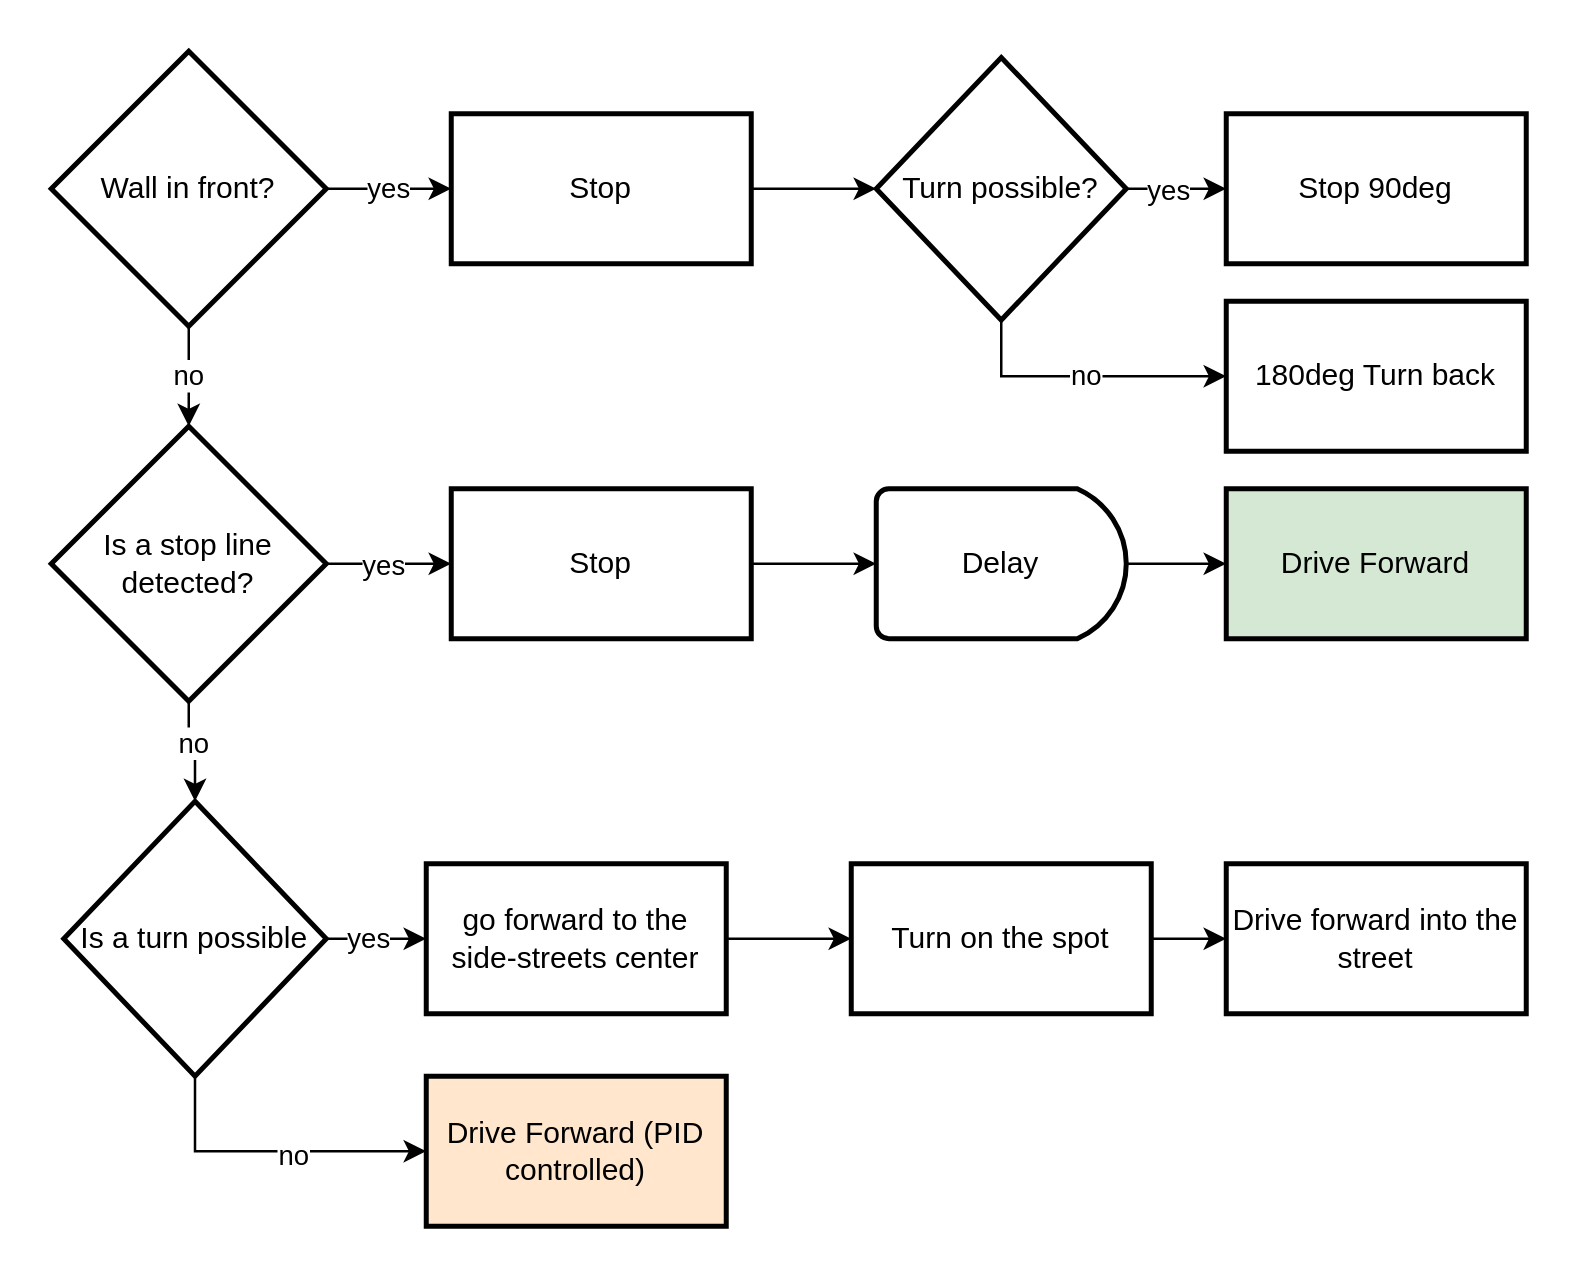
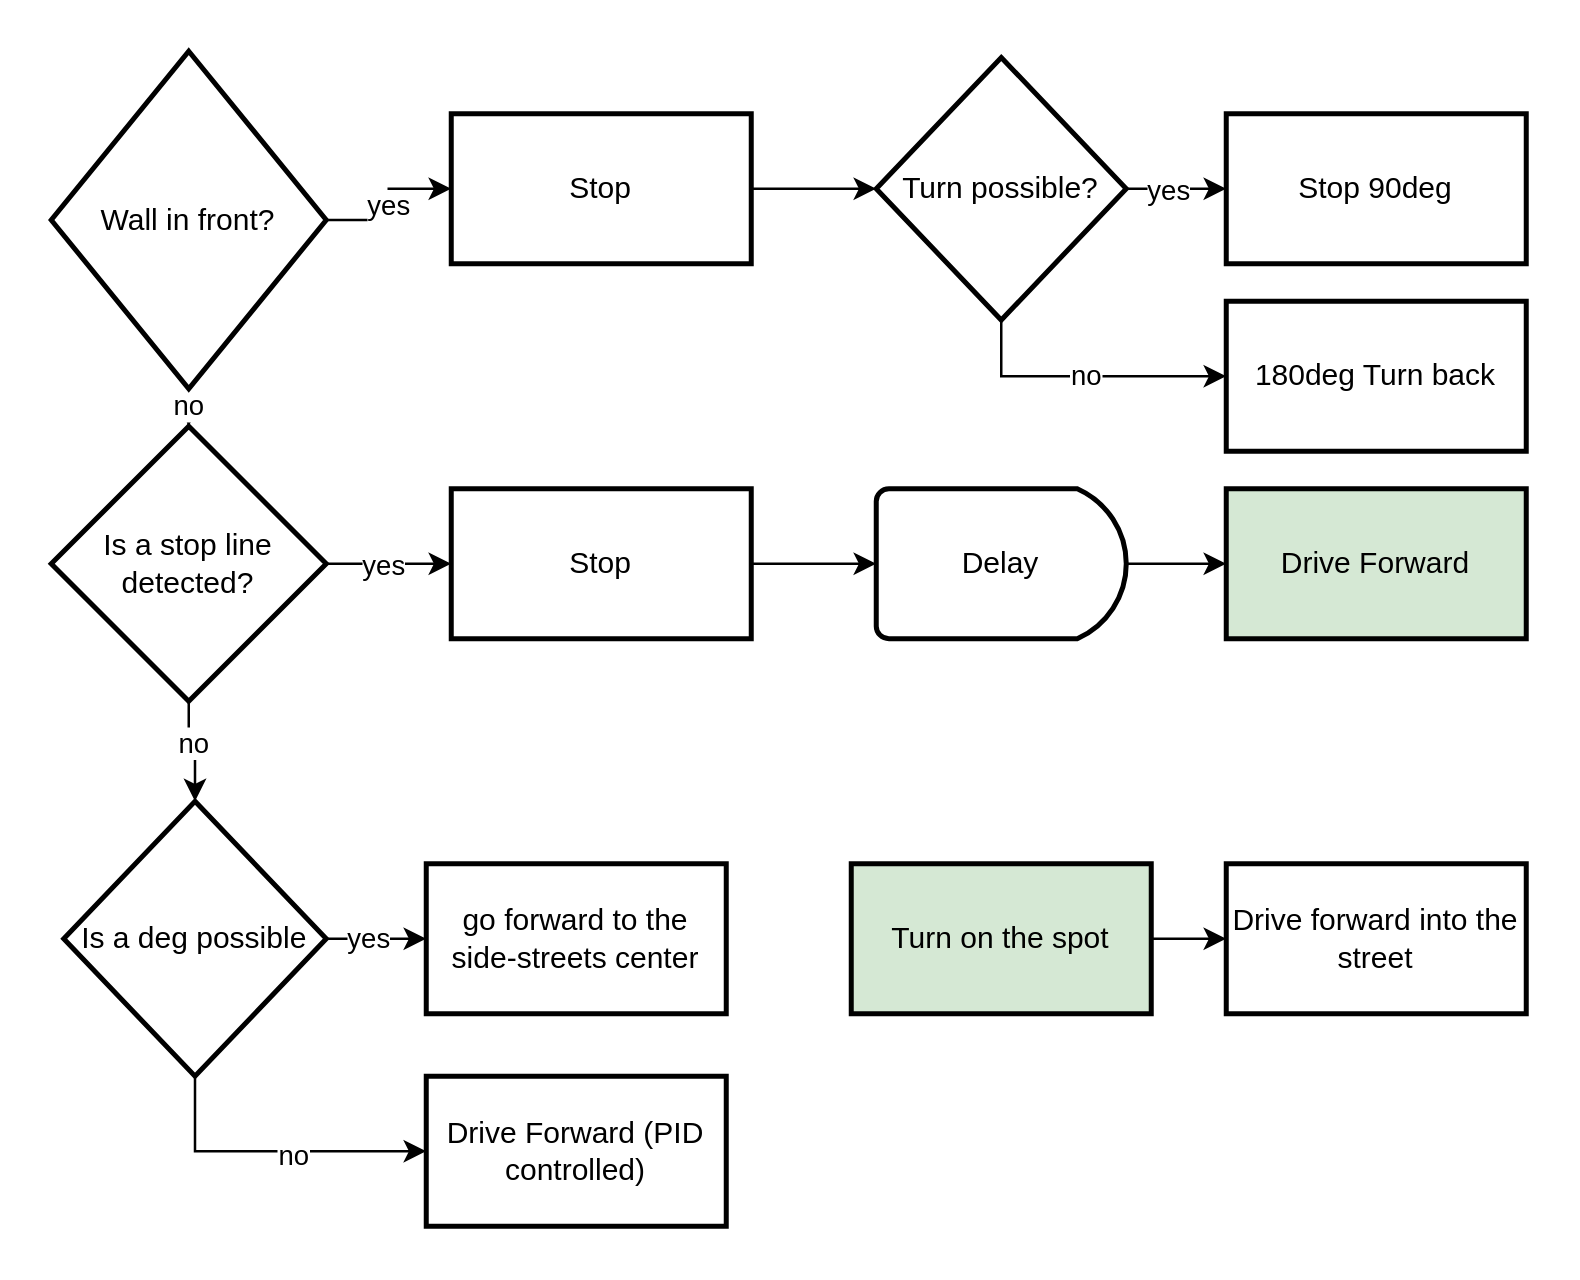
node "Wall in front?": size 275x275 -> 275x338
node "Is a turn possible": label "Is a turn possible" -> "Is a deg possible"
edge "go forward to the side-streets center" -> "Turn on the spot": removed
node "Turn on the spot": fillcolor #ffffff -> #d5e8d4
node "Drive Forward (PID controlled)": fillcolor #ffe6cc -> #ffffff
